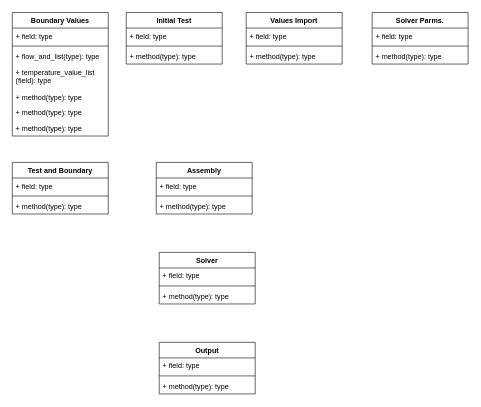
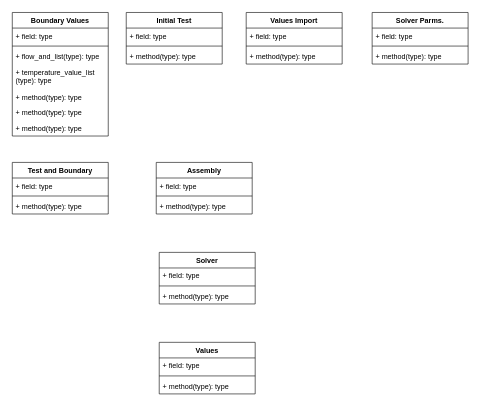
node "+ temperature_value_list (field): type": label "+ temperature_value_list (field): type" -> "+ temperature_value_list (type): type"
node "Output": label "Output" -> "Values"
